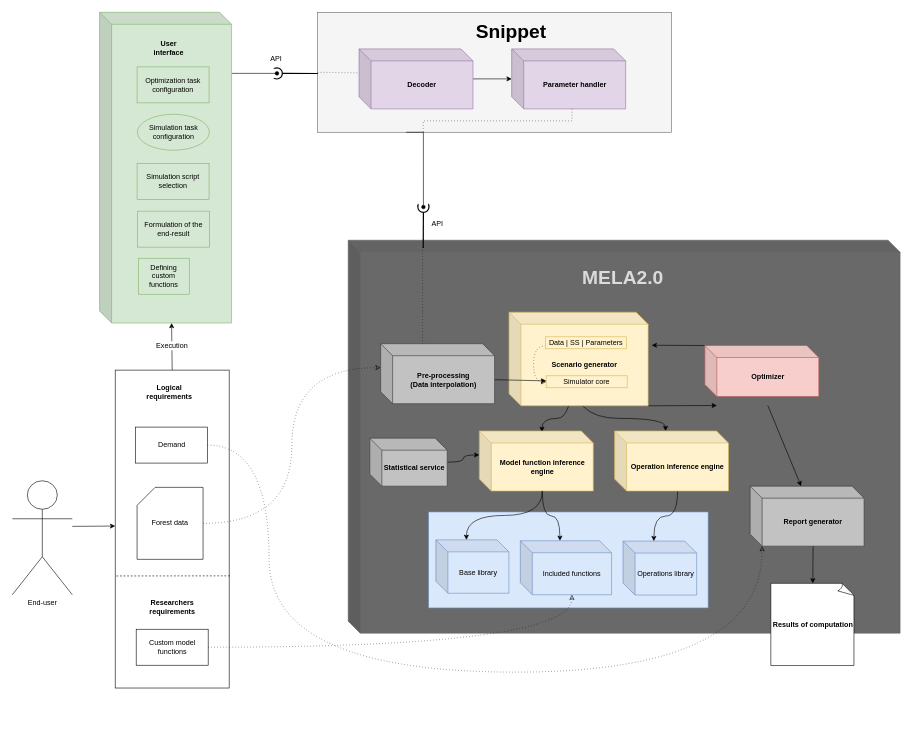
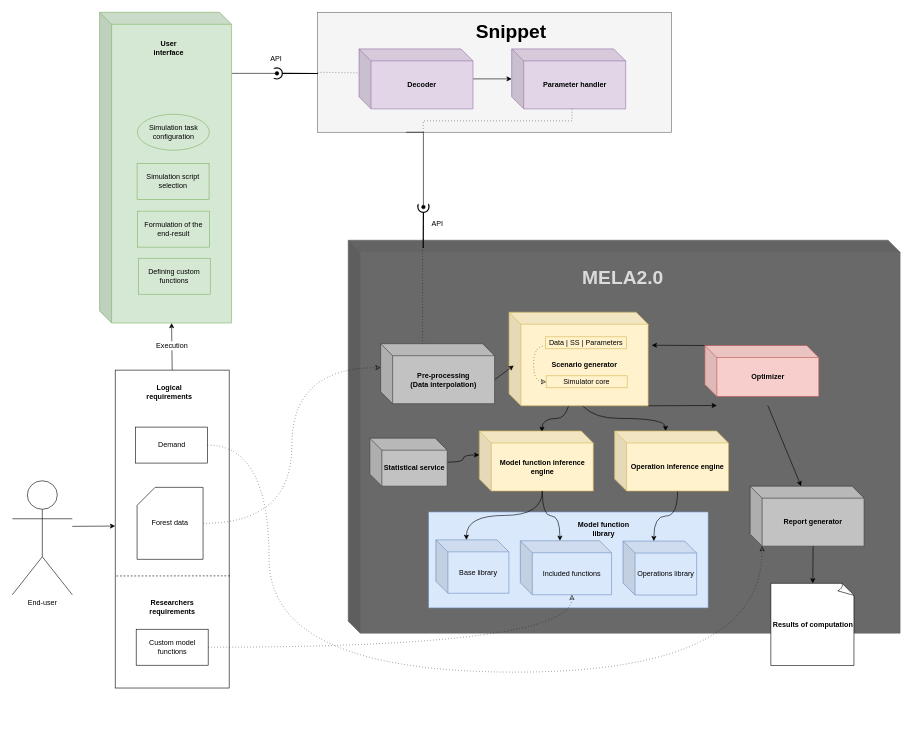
node "Optimization task configuration": removed
node "Defining custom functions": size 51x36 -> 72x36
edge "Pre-processing (Data interpolation)" -> "Simulator core": now "Pre-processing (Data interpolation)" -> "Scenario generator"
node "Model function library": added
